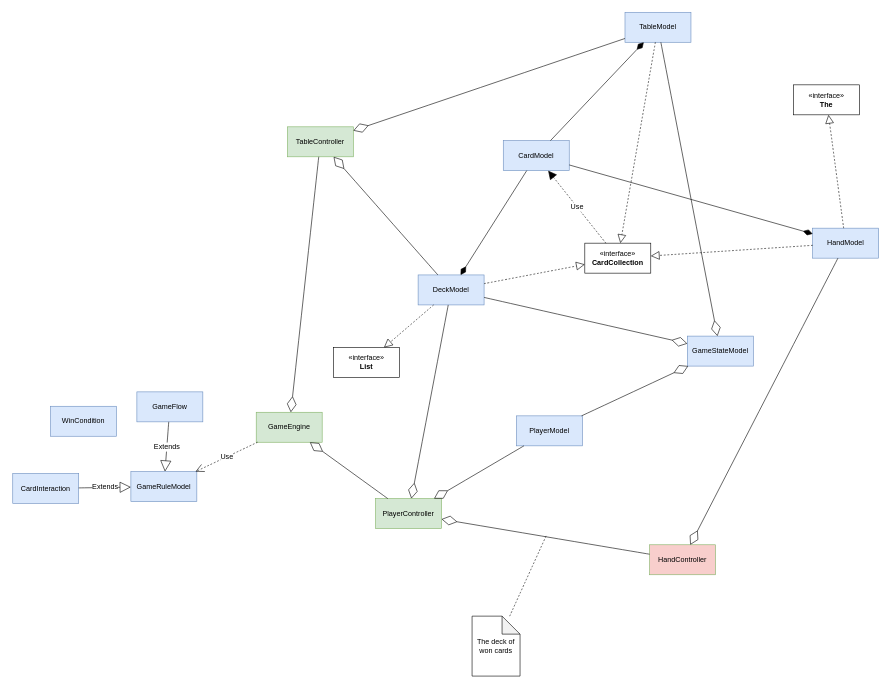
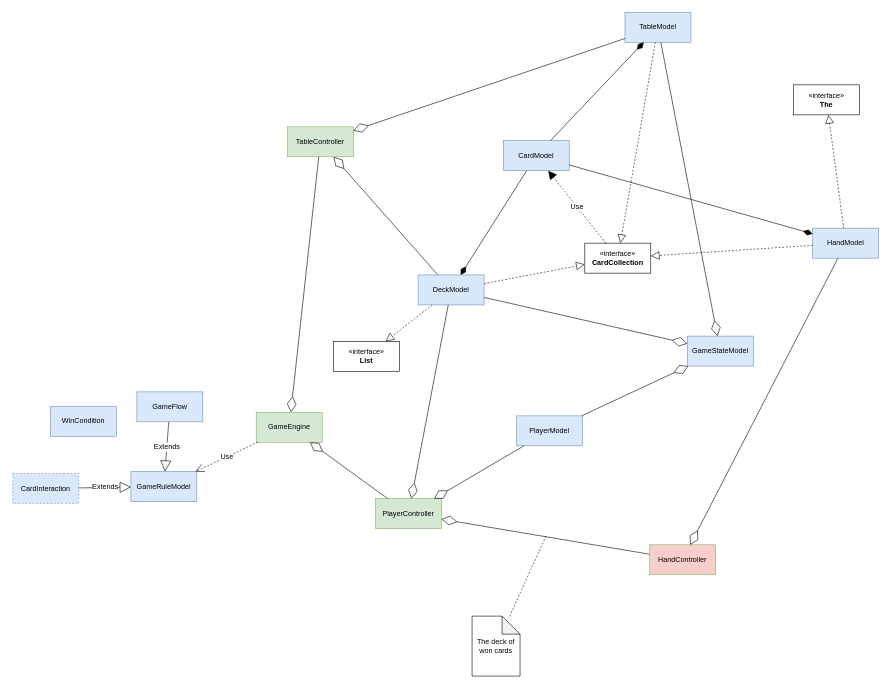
node "«interface» List": moved (366, 363) -> (366, 357)
node "CardInteraction": style solid -> dashed
